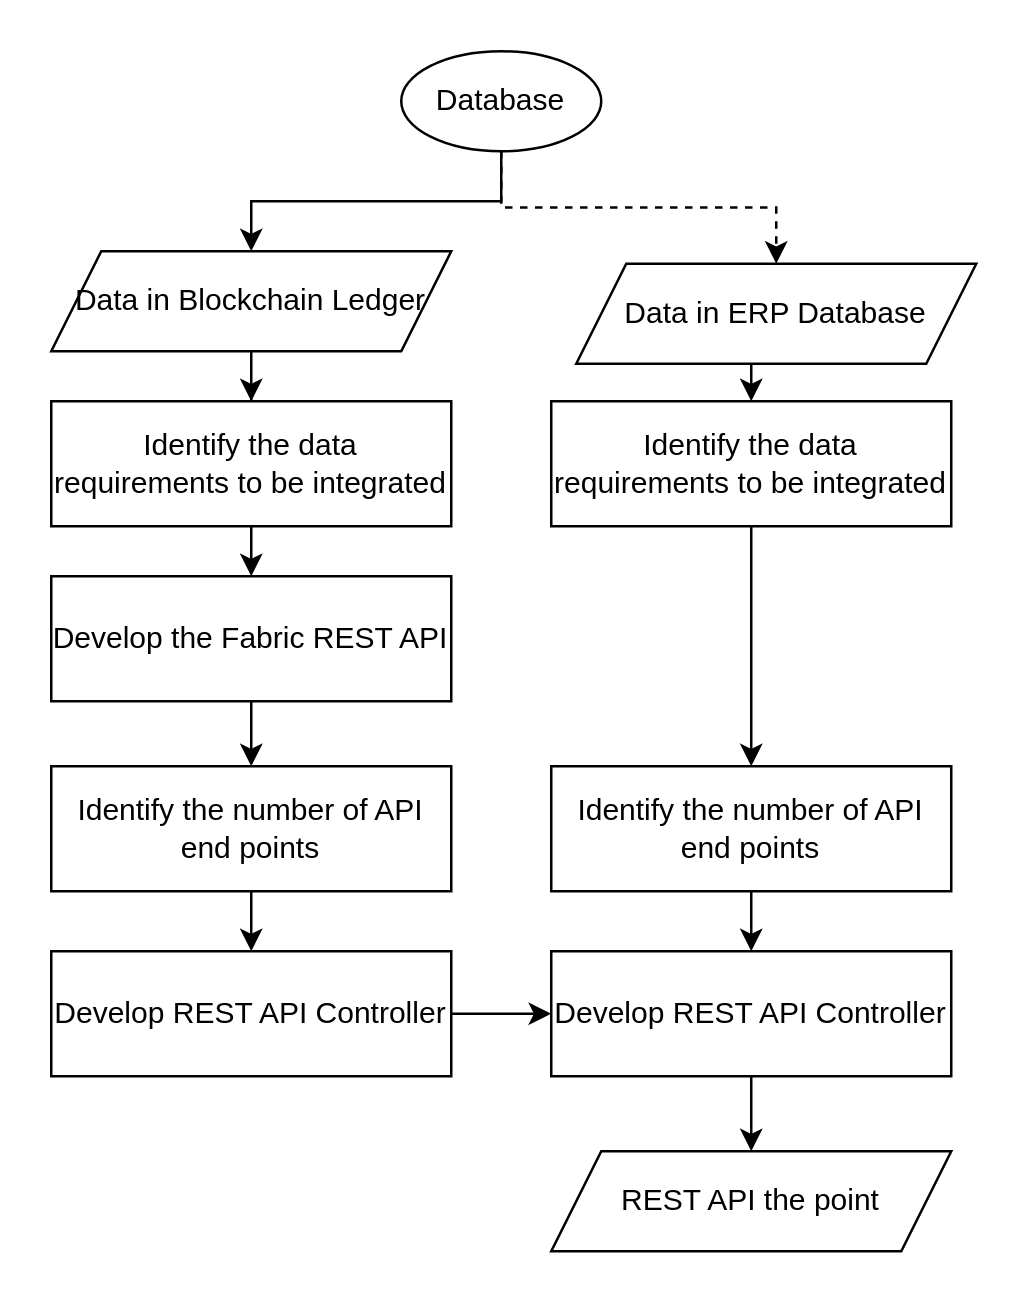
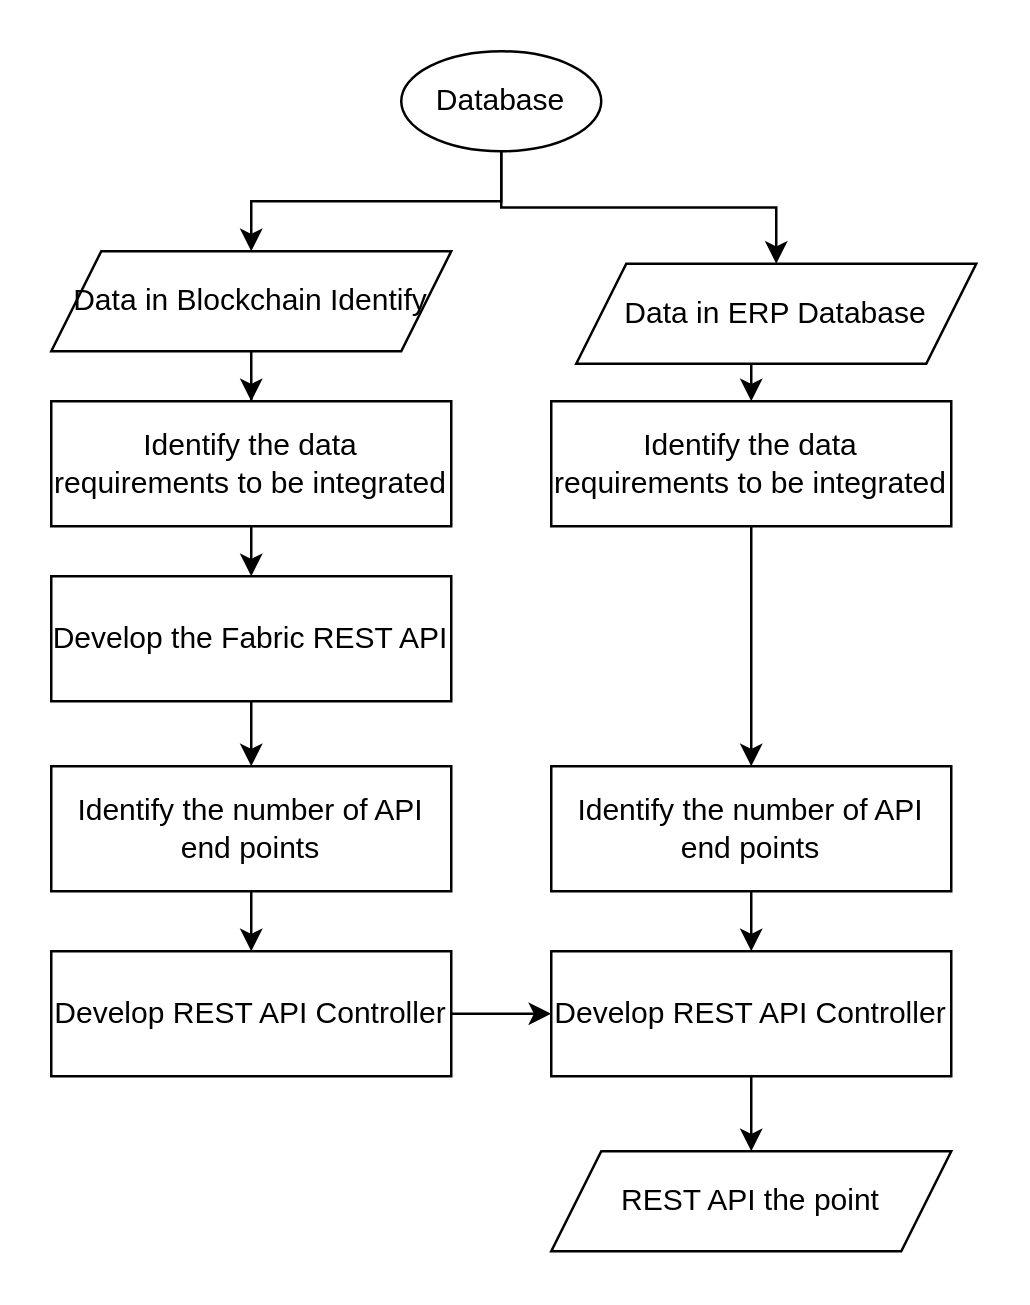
edge "Database" -> "Data in ERP Database": style dashed -> solid
node "Data in Blockchain Ledger": label "Data in Blockchain Ledger" -> "Data in Blockchain Identify"
